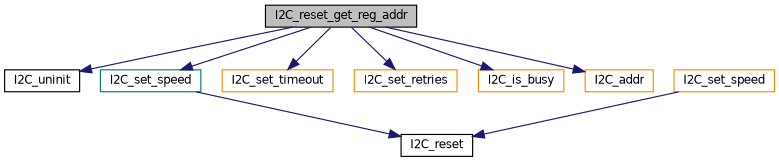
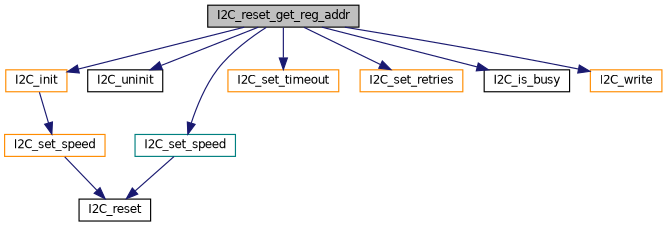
node "I2C_init": added
node "I2C_is_busy": color darkorange -> black
node "I2C_addr": label "I2C_addr" -> "I2C_write"
